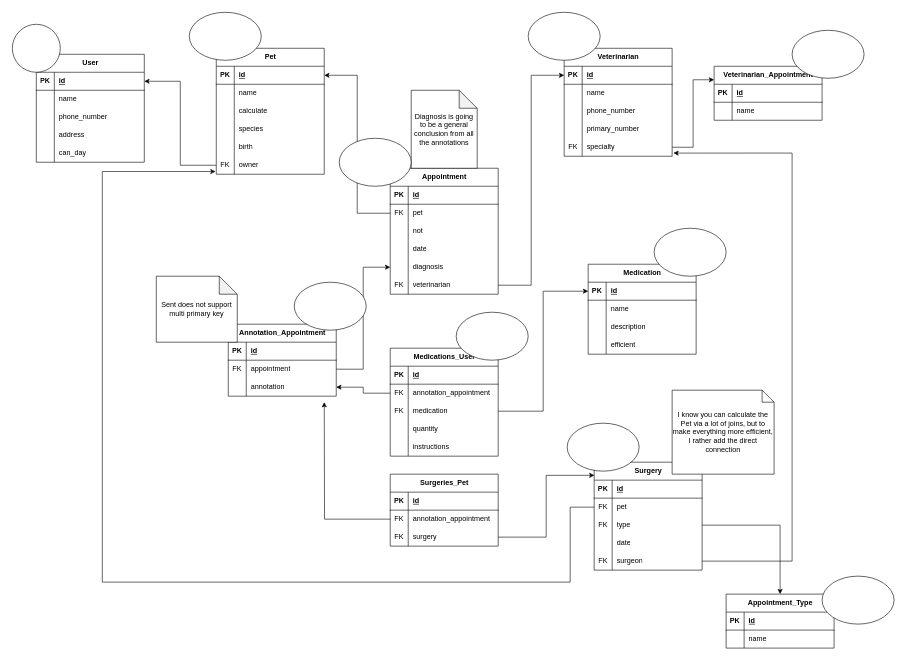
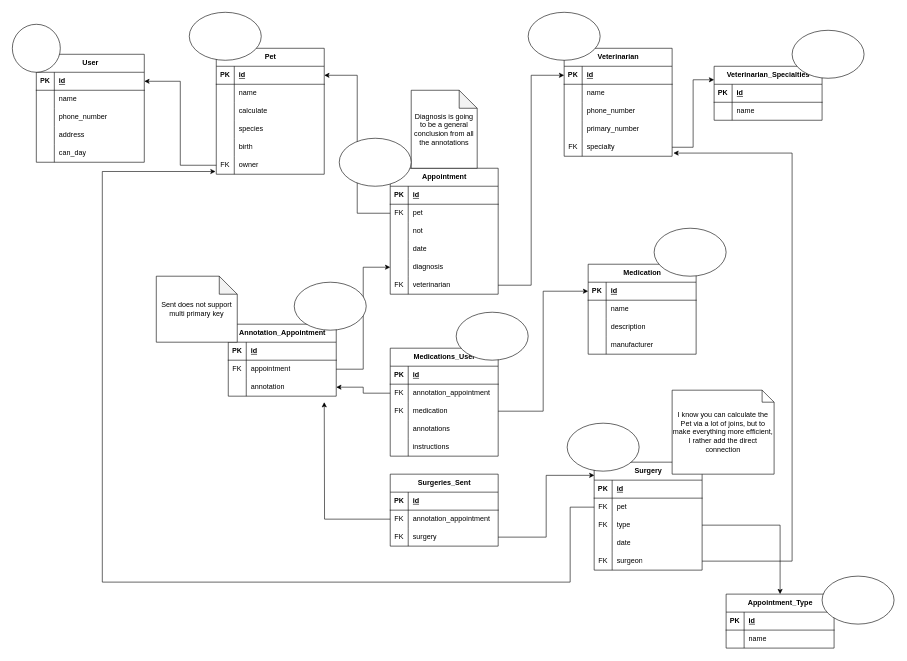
node "Veterinarian_Appointment": label "Veterinarian_Appointment" -> "Veterinarian_Specialties"
node "efficient": label "efficient" -> "manufacturer"
node "quantity": label "quantity" -> "annotations"
node "Surgeries_Pet": label "Surgeries_Pet" -> "Surgeries_Sent"
